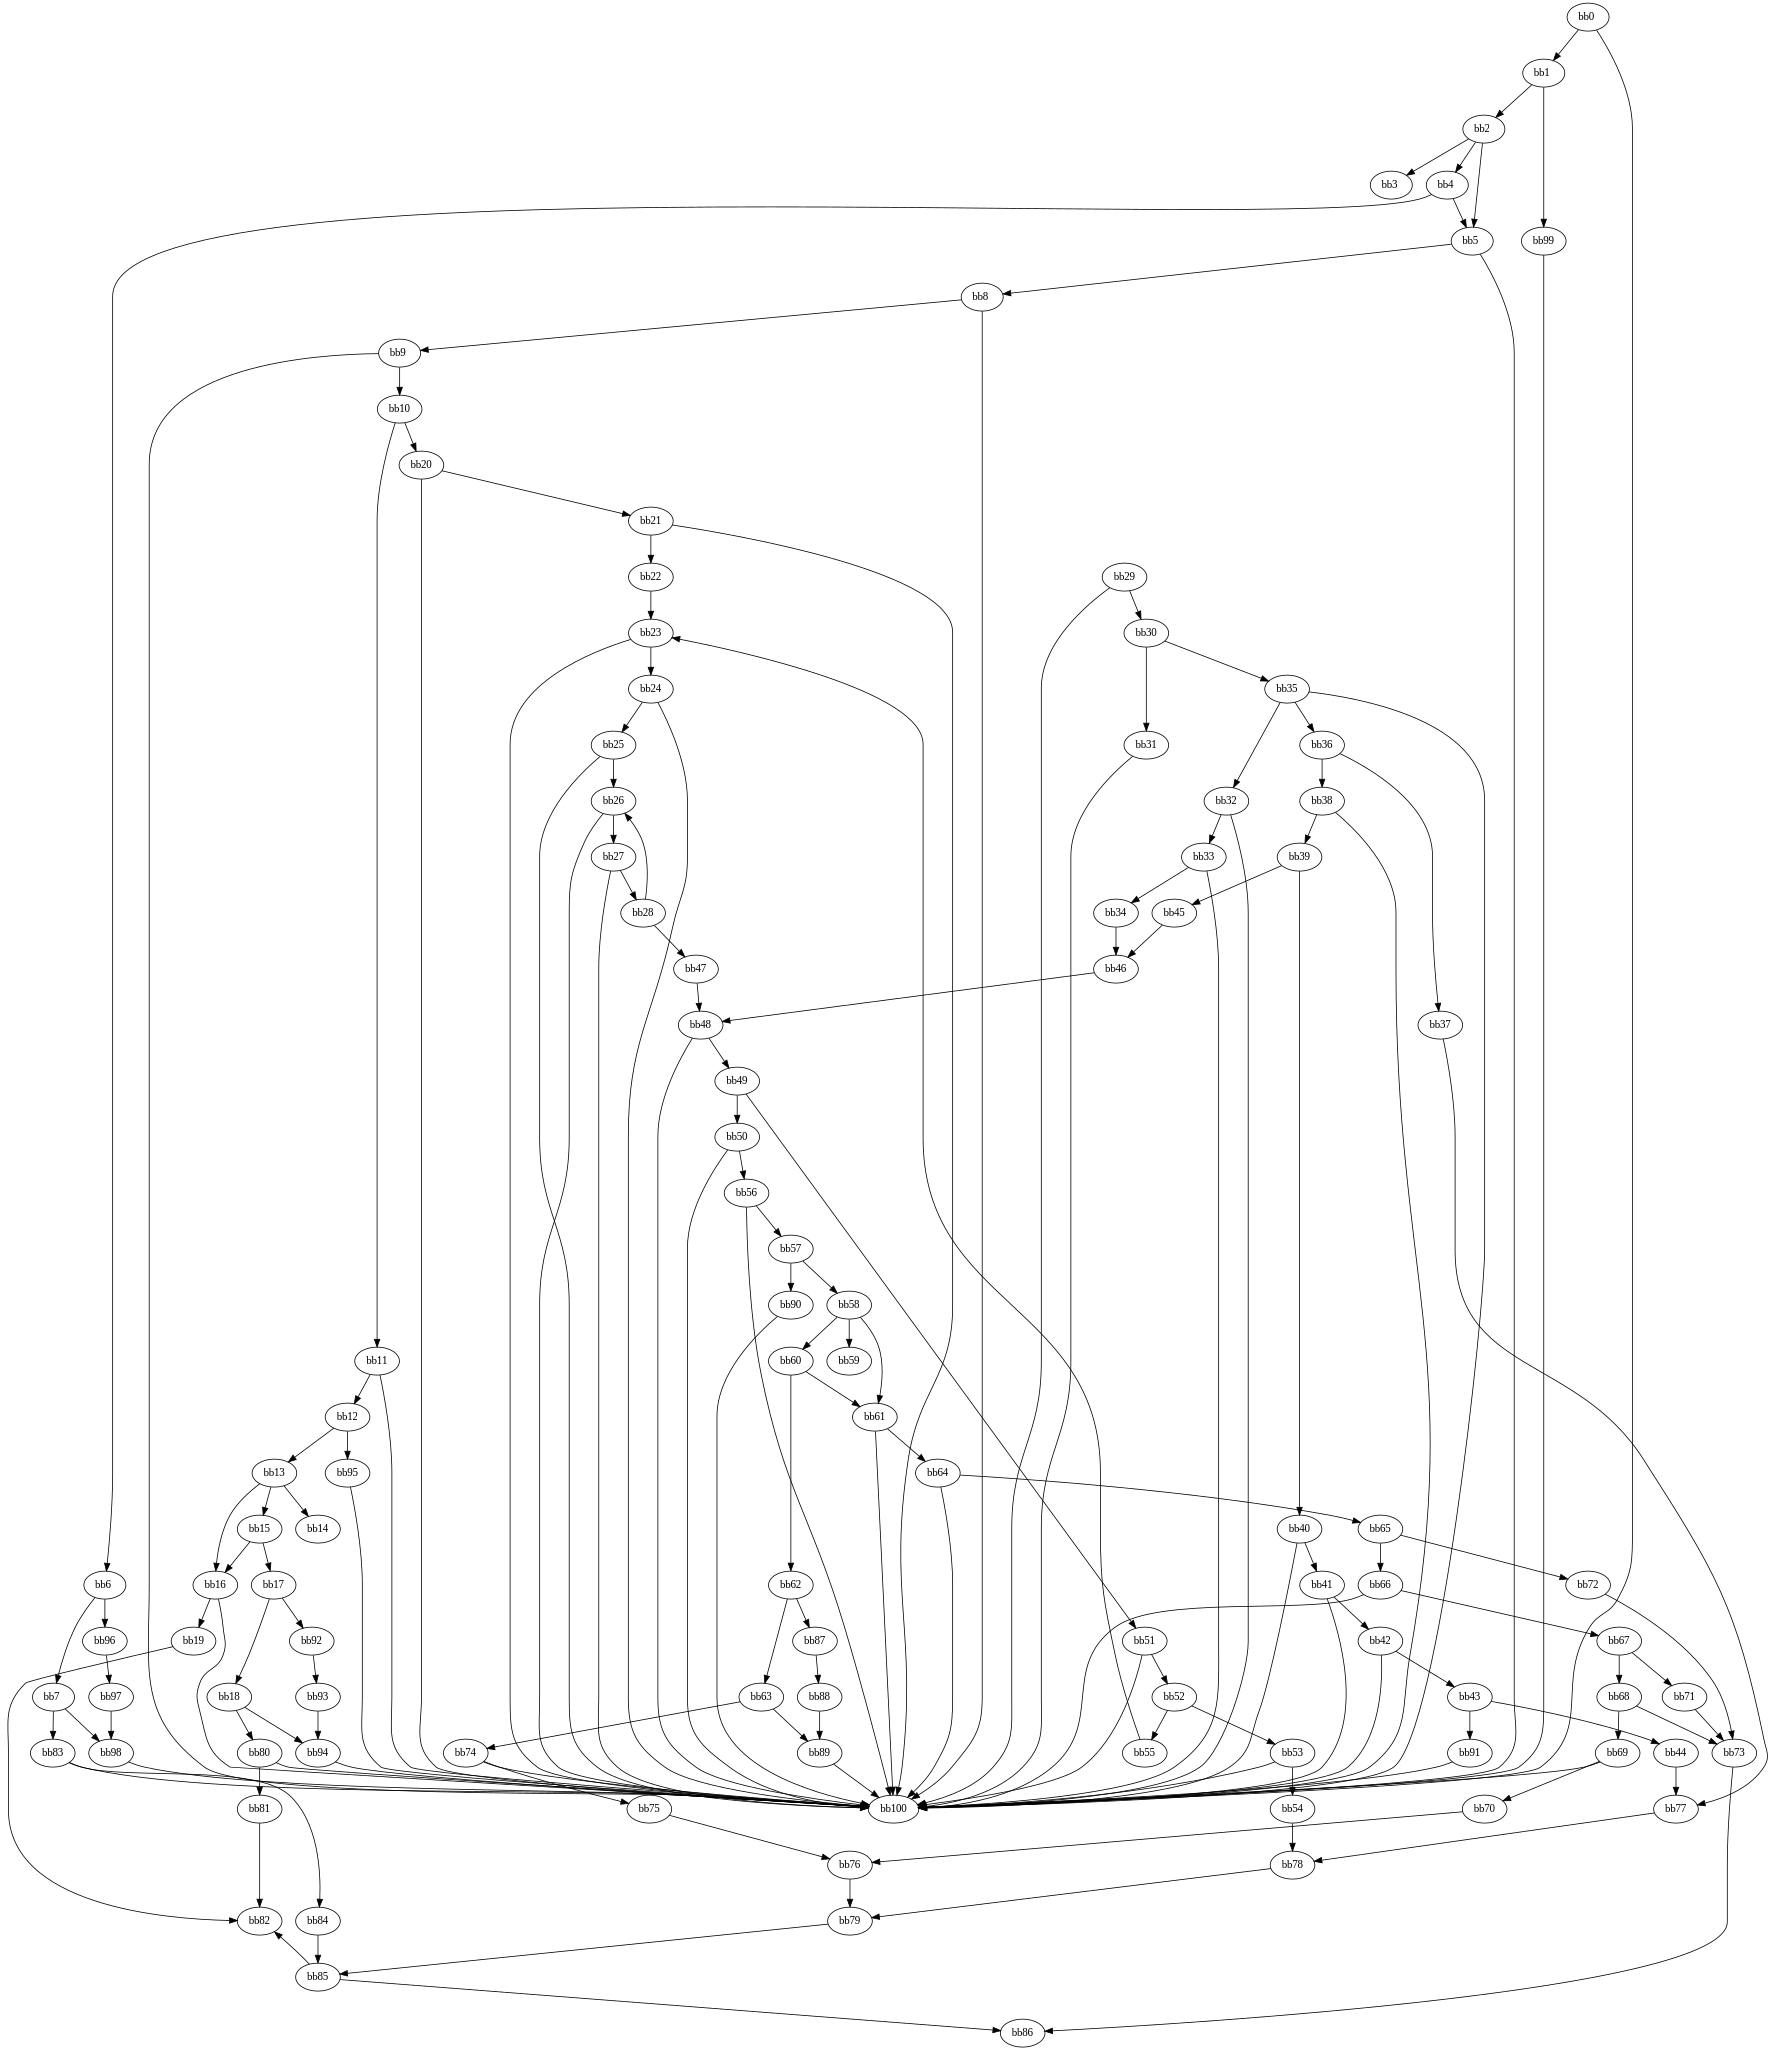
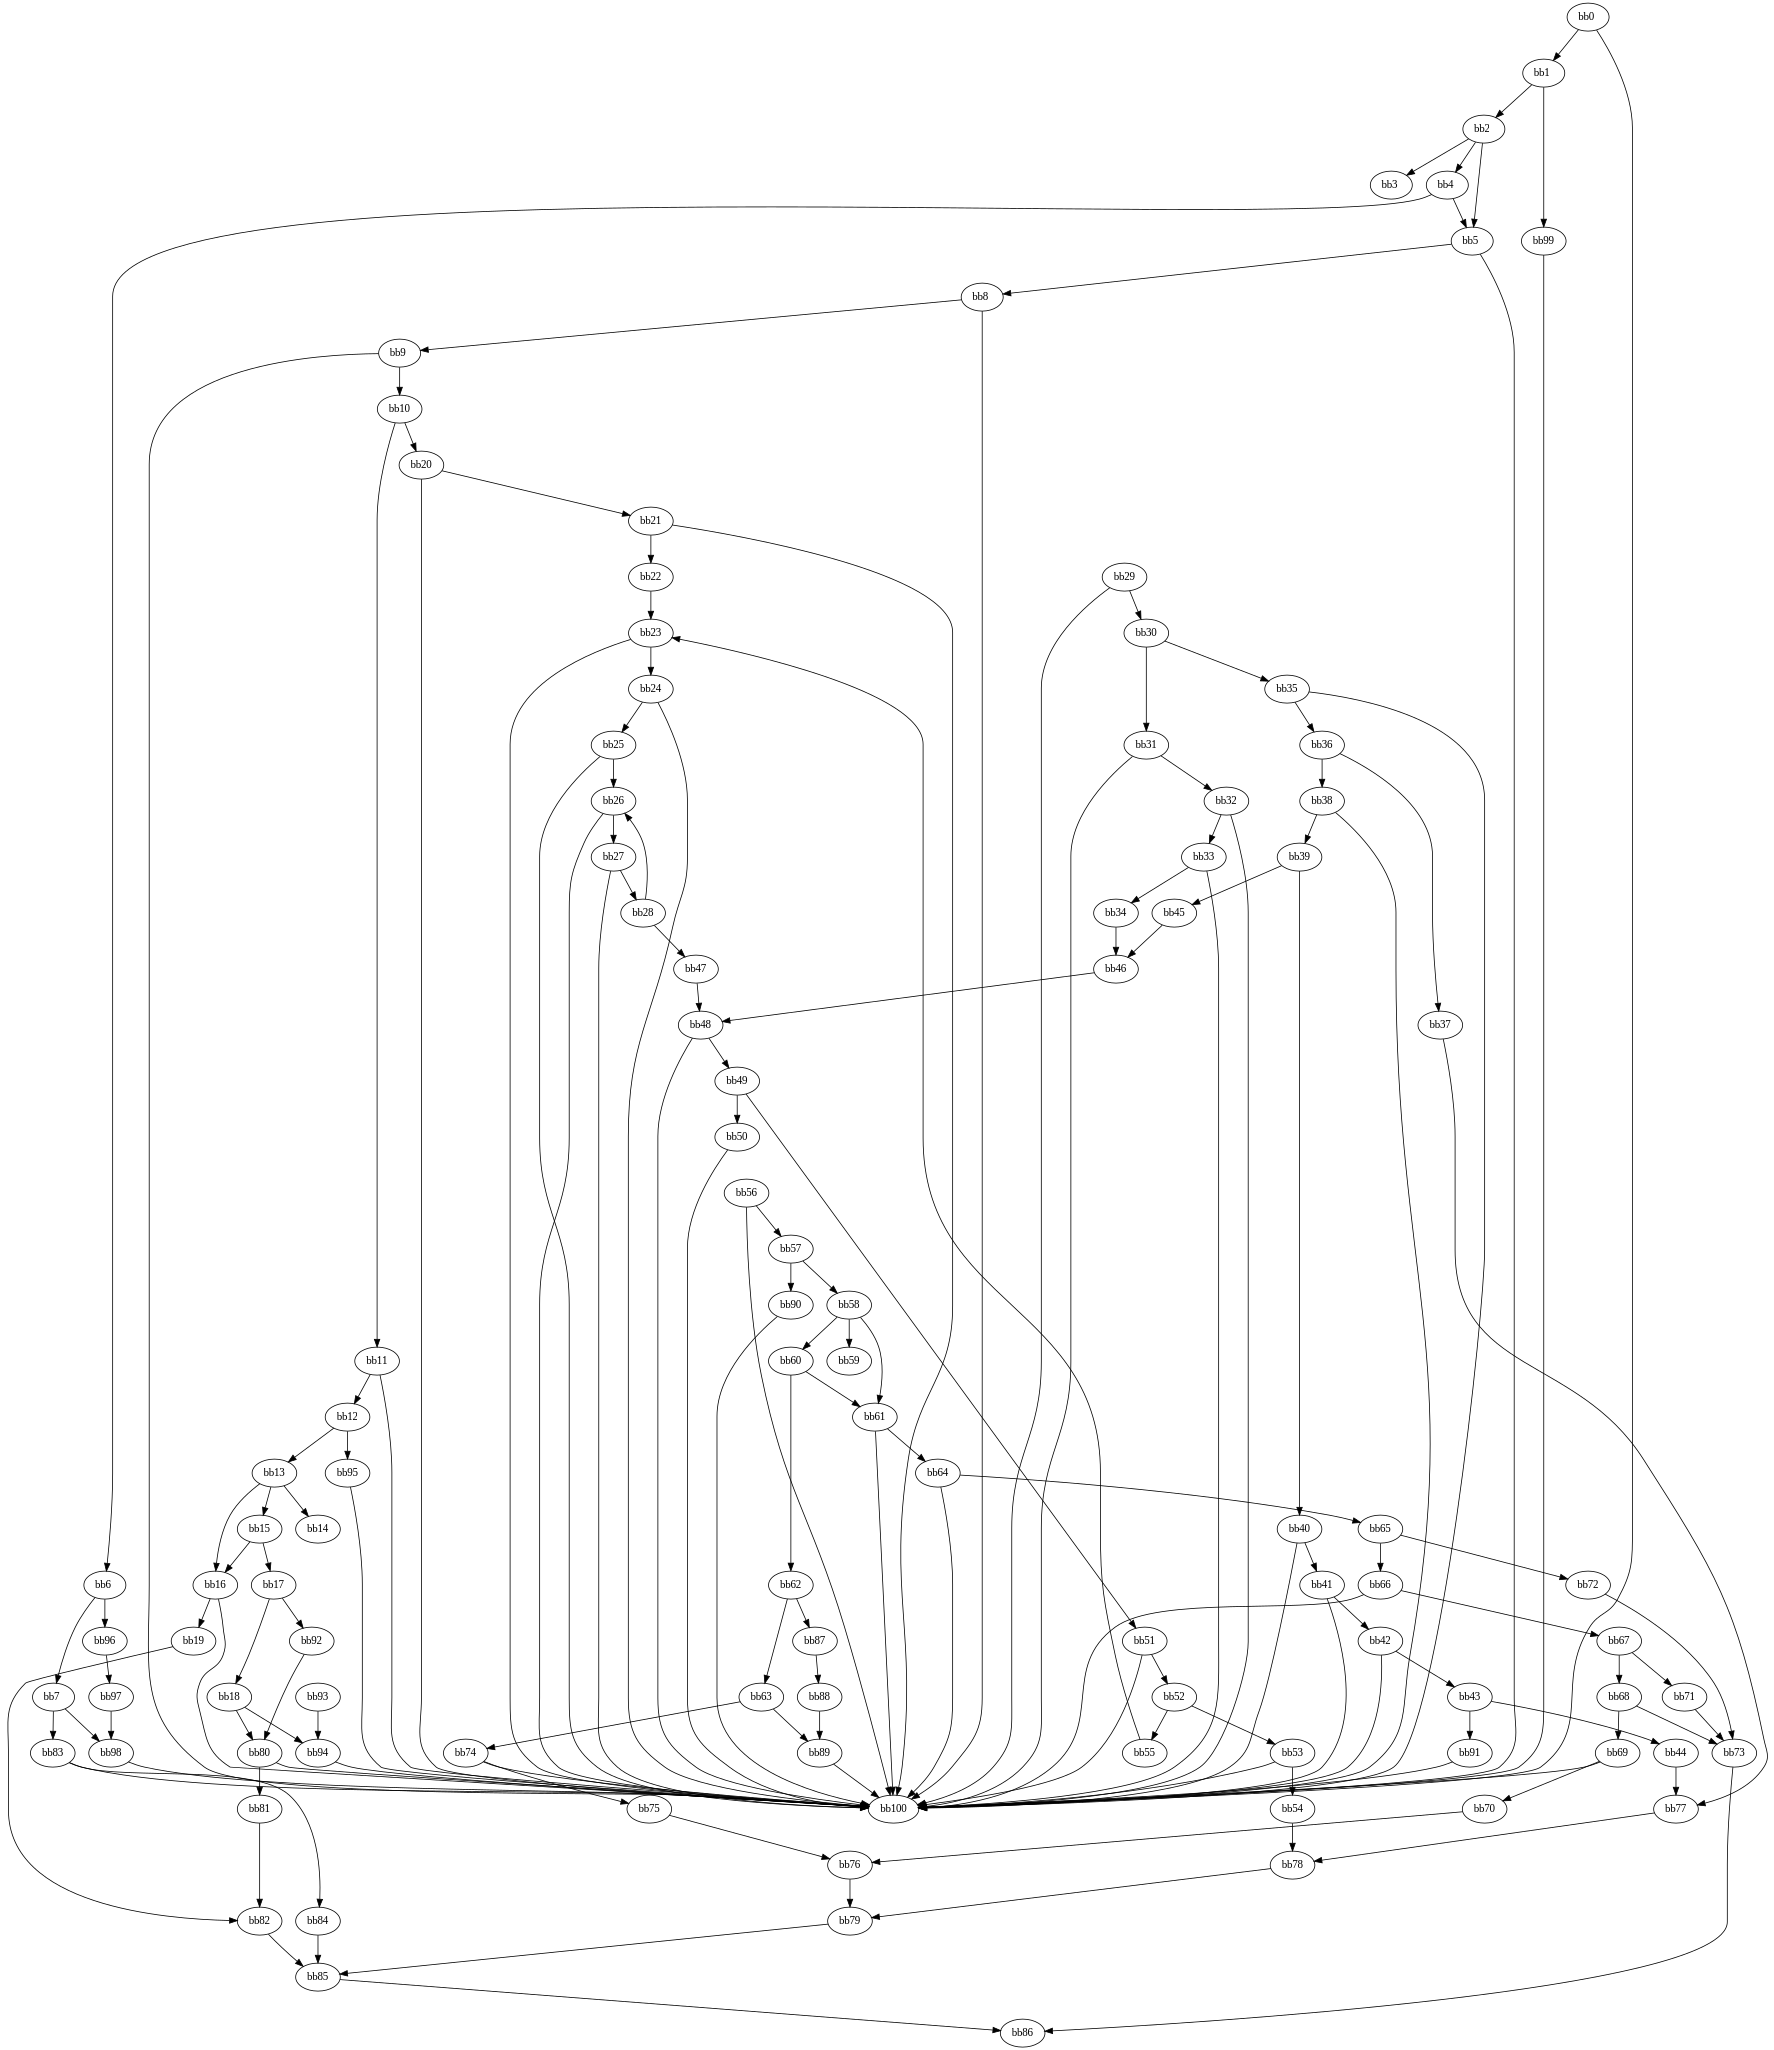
edge "bb35" -> "bb32": now "bb31" -> "bb32"
edge "bb50" -> "bb56": removed
edge "bb92" -> "bb93": now "bb92" -> "bb80"
edge "bb85" -> "bb82": reversed
